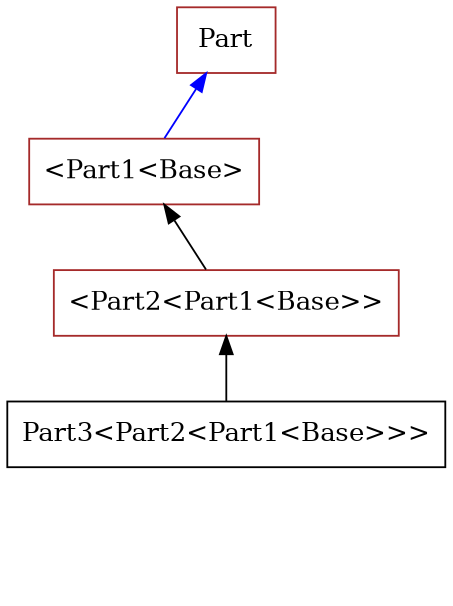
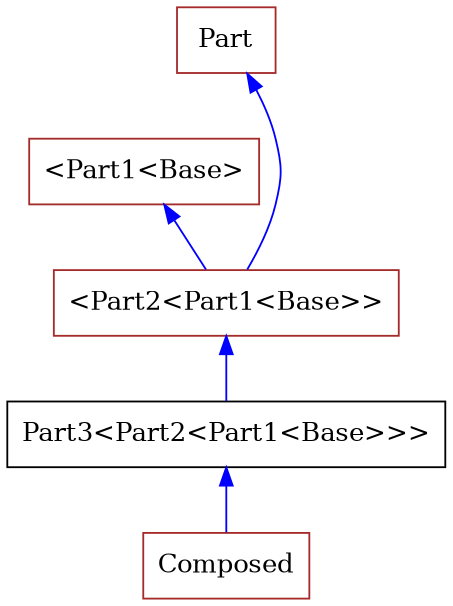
edge "<Part1<Base>" -> "Part": now "<Part2<Part1<Base>>" -> "Part"
edge "<Part2<Part1<Base>>" -> "<Part1<Base>": color black -> blue
edge "Part3<Part2<Part1<Base>>>" -> "<Part2<Part1<Base>>": color black -> blue
node "Composed": added
